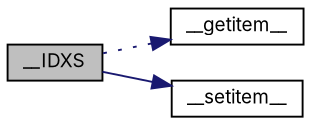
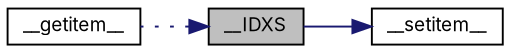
edge "__IDXS" -> "__getitem__": reversed
